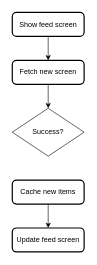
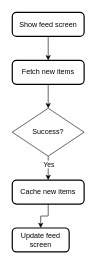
node "Fetch new screen": label "Fetch new screen" -> "Fetch new items"
edge "Success?" -> "Cache new items": added, label "Yes"
node "Update feed screen": size 72x24 -> 57x24
